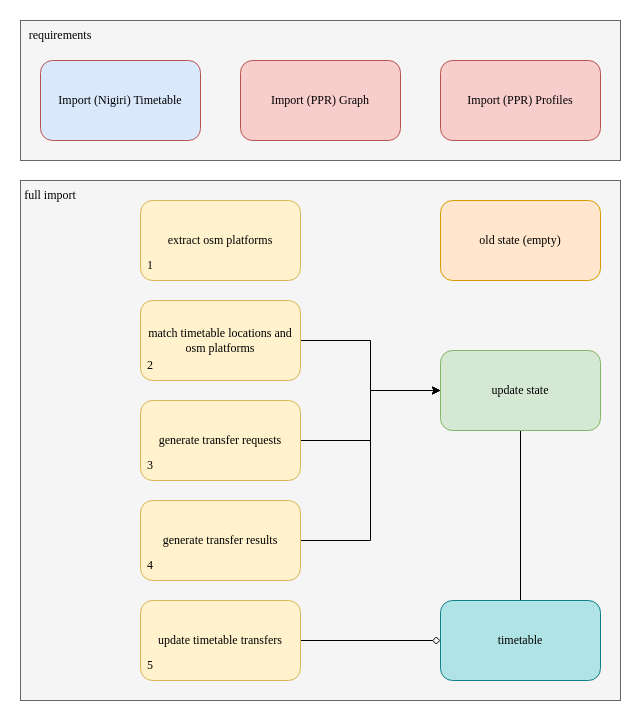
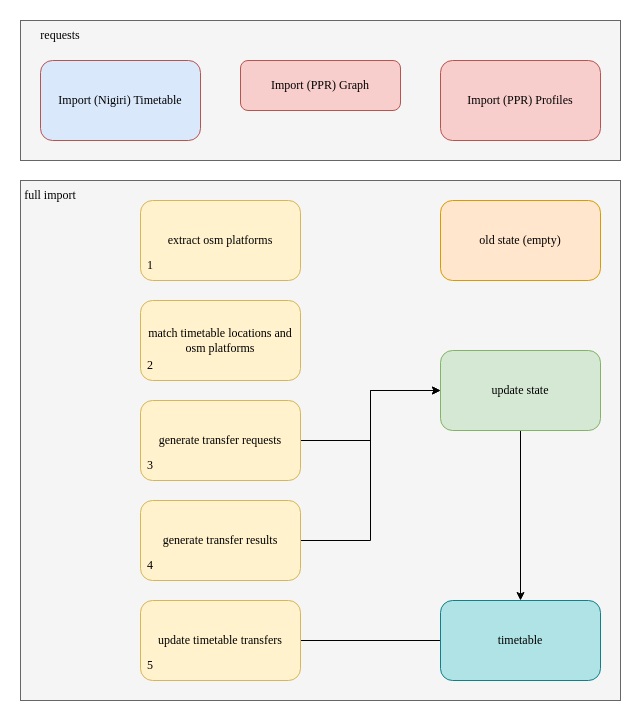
node "requirements": label "requirements" -> "requests"
node "Import (PPR) Graph": size 160x80 -> 160x50
edge "match timetable locations and osm platforms" -> "update state": removed
edge "update state" -- "timetable": arrowhead none -> classic
edge "update timetable transfers" -> "timetable": arrowhead diamond -> none
